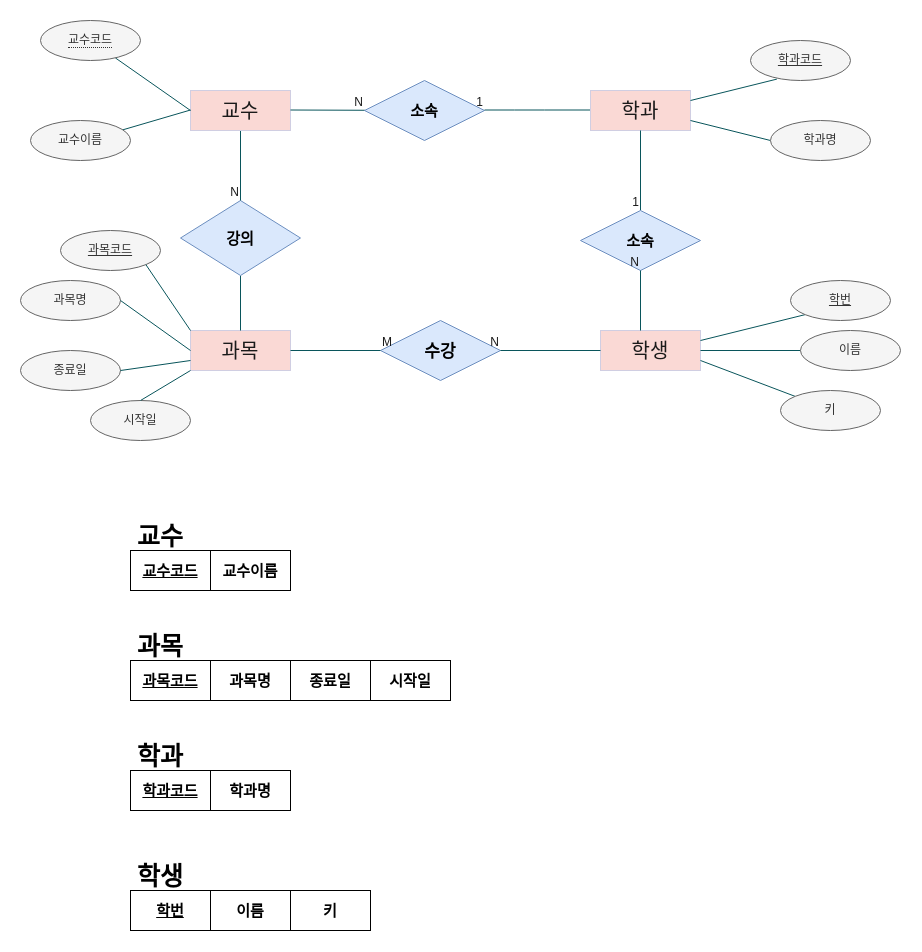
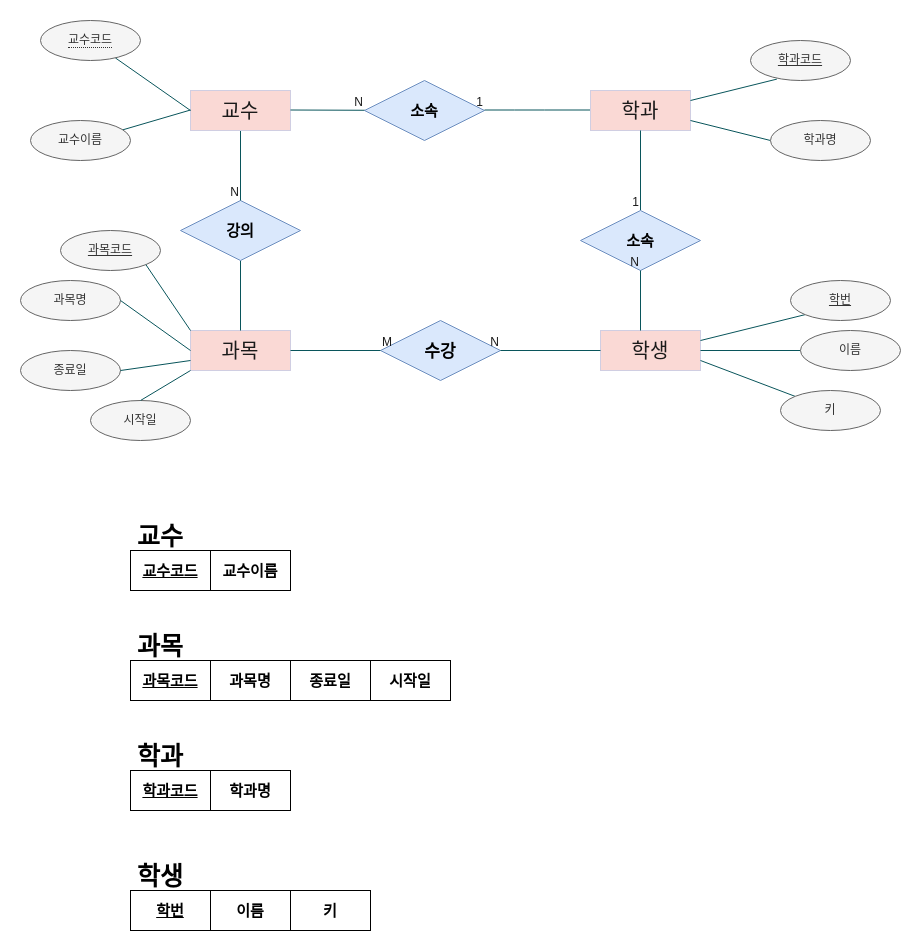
node "강의": size 120x75 -> 120x60
